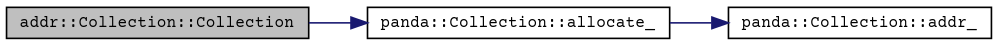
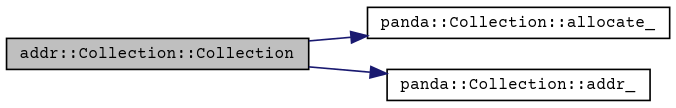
edge "panda::Collection::allocate_" -> "panda::Collection::addr_": now "addr::Collection::Collection" -> "panda::Collection::addr_"
